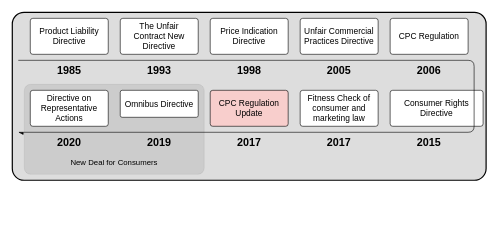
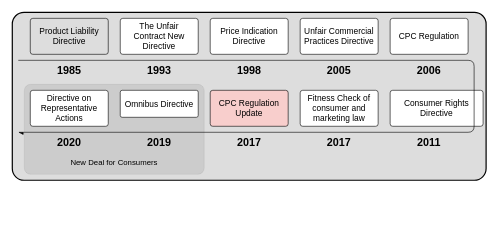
node "Product Liability Directive": fillcolor #ffffff -> #dddddd
node "2015": label "2015" -> "2011"
